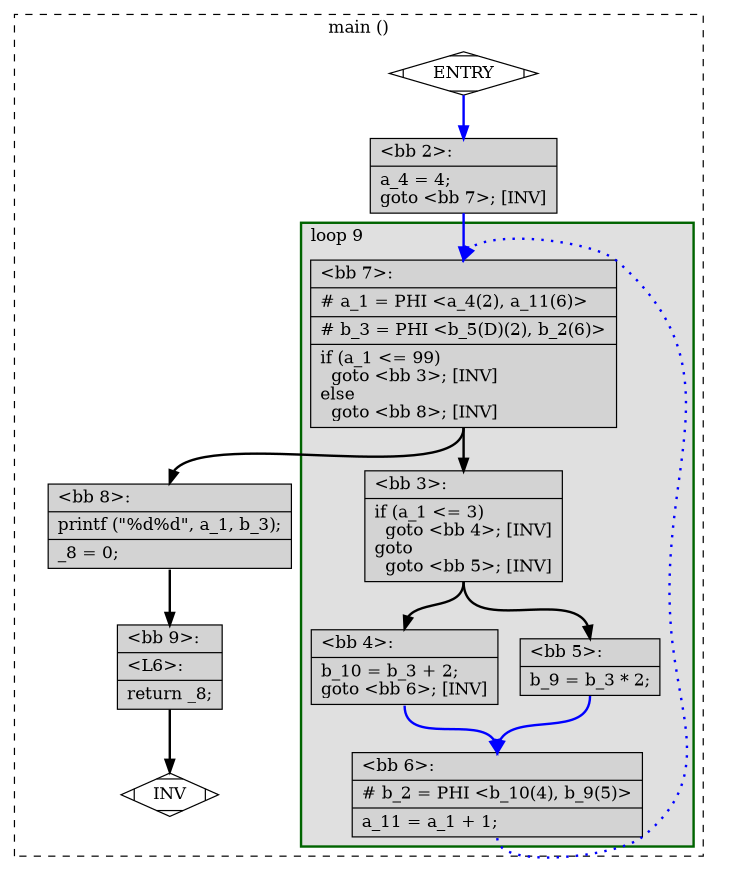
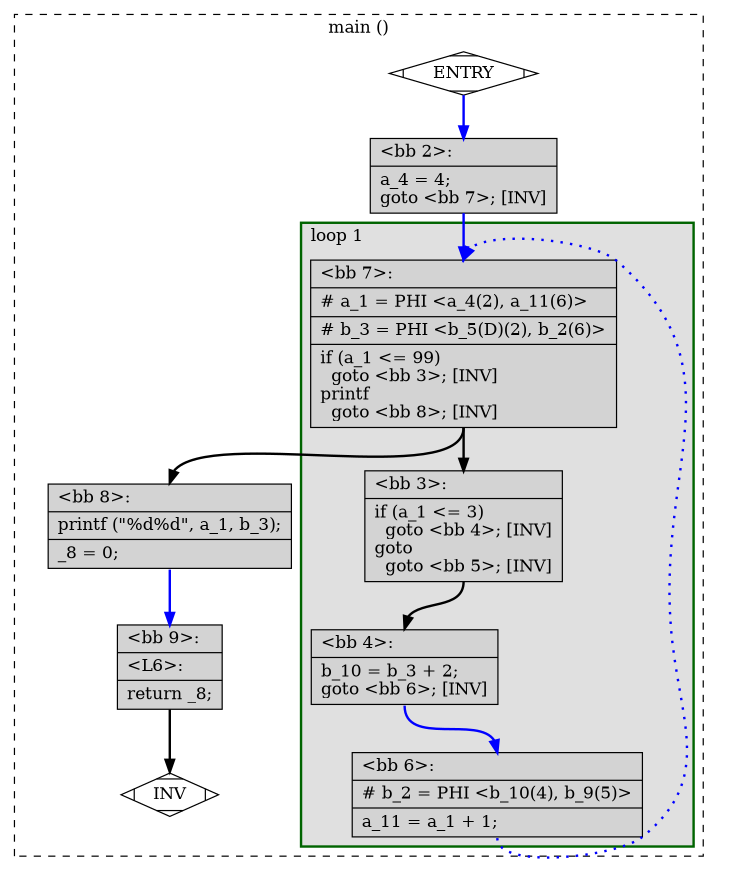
cluster "loop 9": label "loop 9" -> "loop 1"
node "<bb 7>:": text "else" -> "printf"
edge "<bb 8>:" -> "<bb 9>:": color black -> blue
node "<bb 5>:": removed
